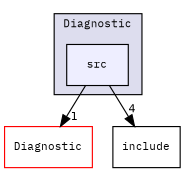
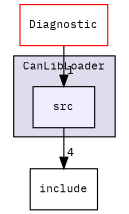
cluster "Diagnostic": label "Diagnostic" -> "CanLibLoader"
edge "src" -> "Diagnostic": reversed
